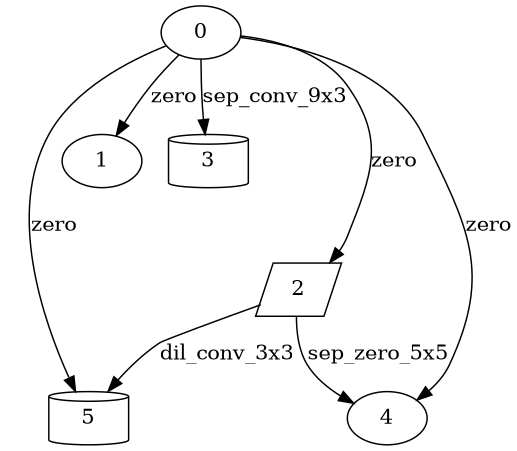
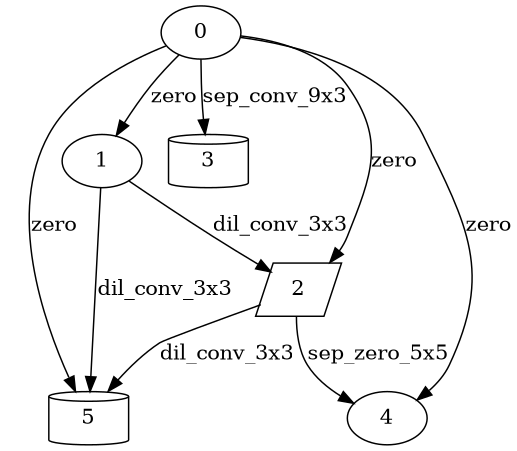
edge "1" -> "2": added, label "dil_conv_3x3"
edge "1" -> "5": added, label "dil_conv_3x3"
